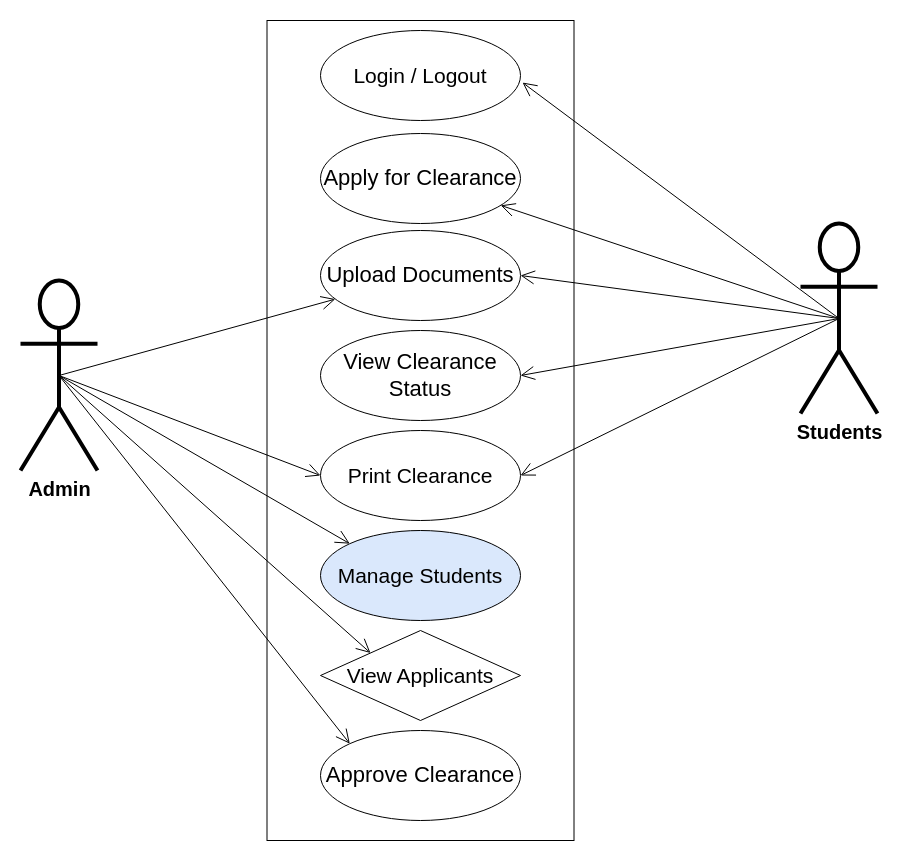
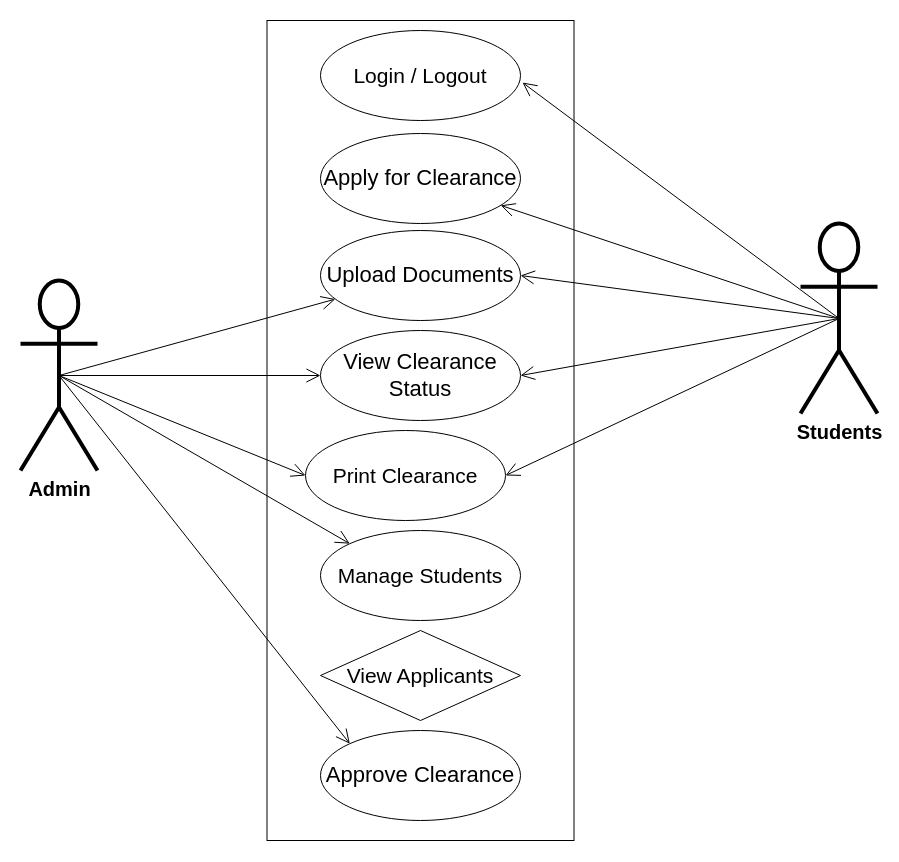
node "Print Clearance": moved (421, 476) -> (406, 476)
edge "Admin" -> "View Applicants": now "Admin" -> "View Clearance Status"
node "Manage Students": fillcolor #dae8fc -> #ffffff
